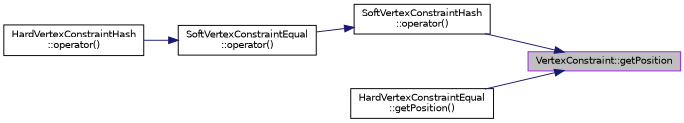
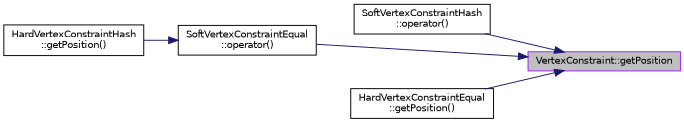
edge "SoftVertexConstraintEqual ::operator()" -> "SoftVertexConstraintHash ::operator()": now "SoftVertexConstraintEqual ::operator()" -> "VertexConstraint::getPosition"
node "HardVertexConstraintHash ::operator()": label "HardVertexConstraintHash ::operator()" -> "HardVertexConstraintHash ::getPosition()"
